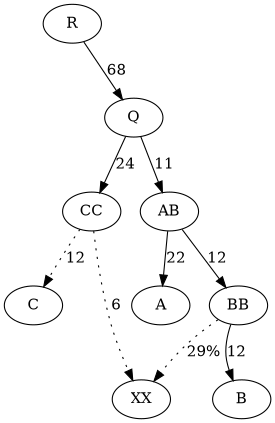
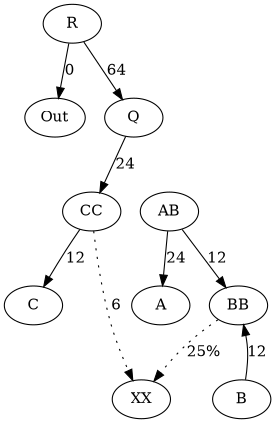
edge "R" -> "Q": label "68" -> "64"
node "Out": added
edge "Q" -> "AB": removed, label "11"
edge "CC" -> "C": style dotted -> solid
edge "AB" -> "A": label "22" -> "24"
edge "BB" -> "B": reversed
edge "BB" -> "XX": label "29%" -> "25%"
